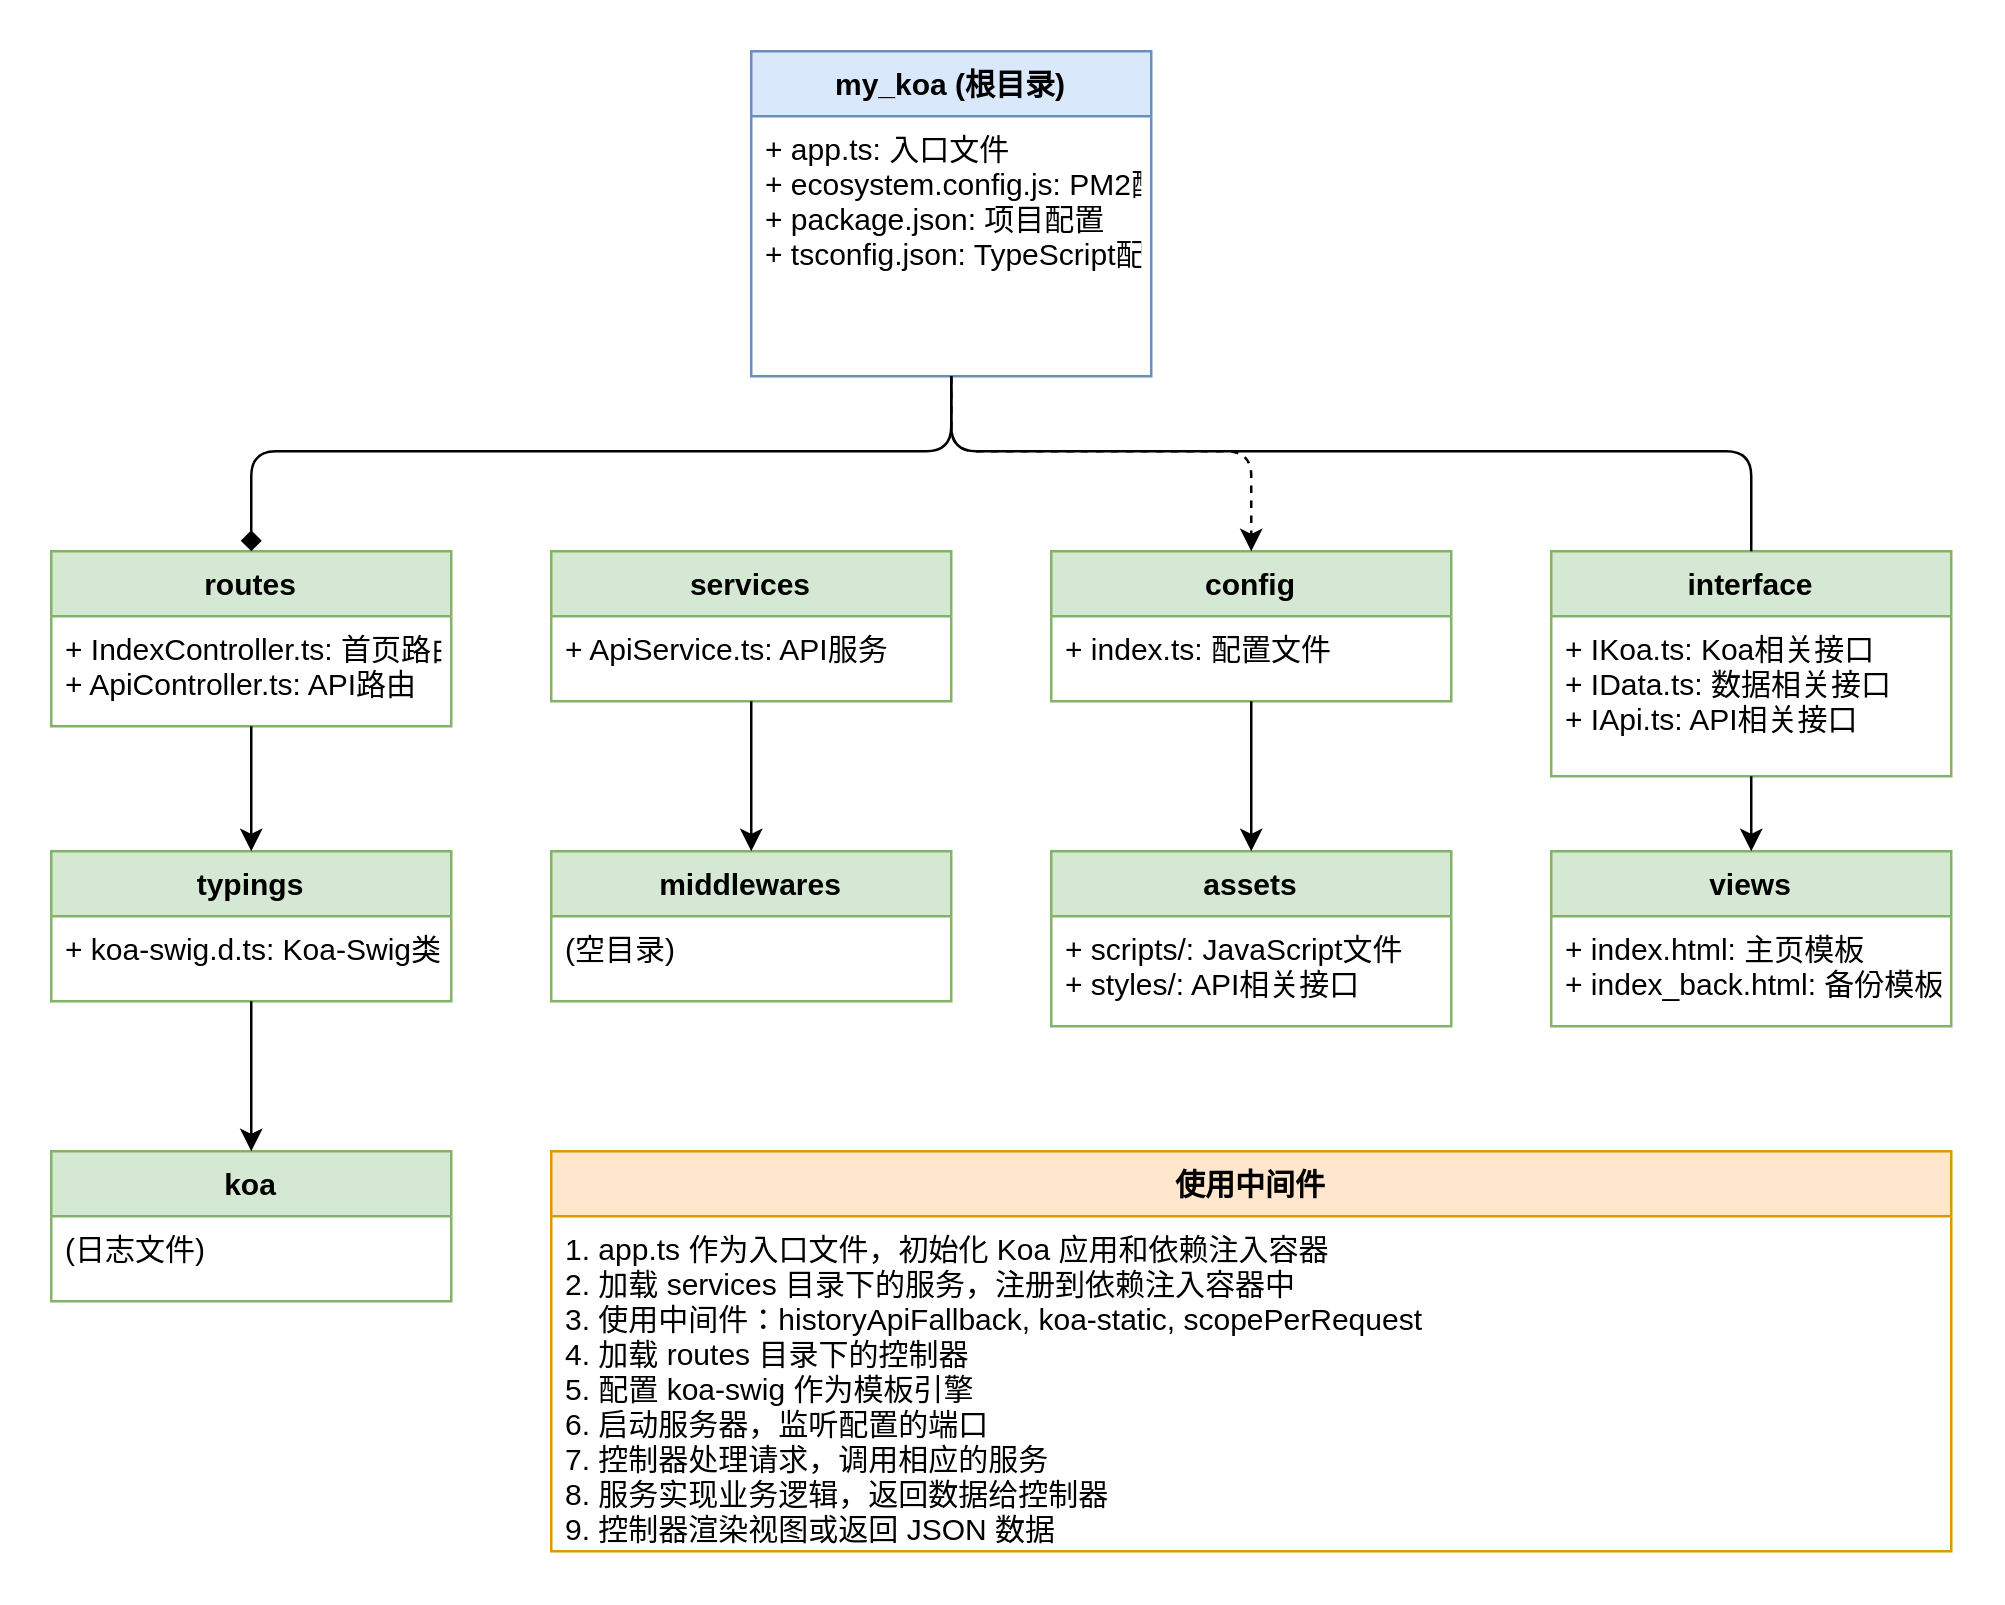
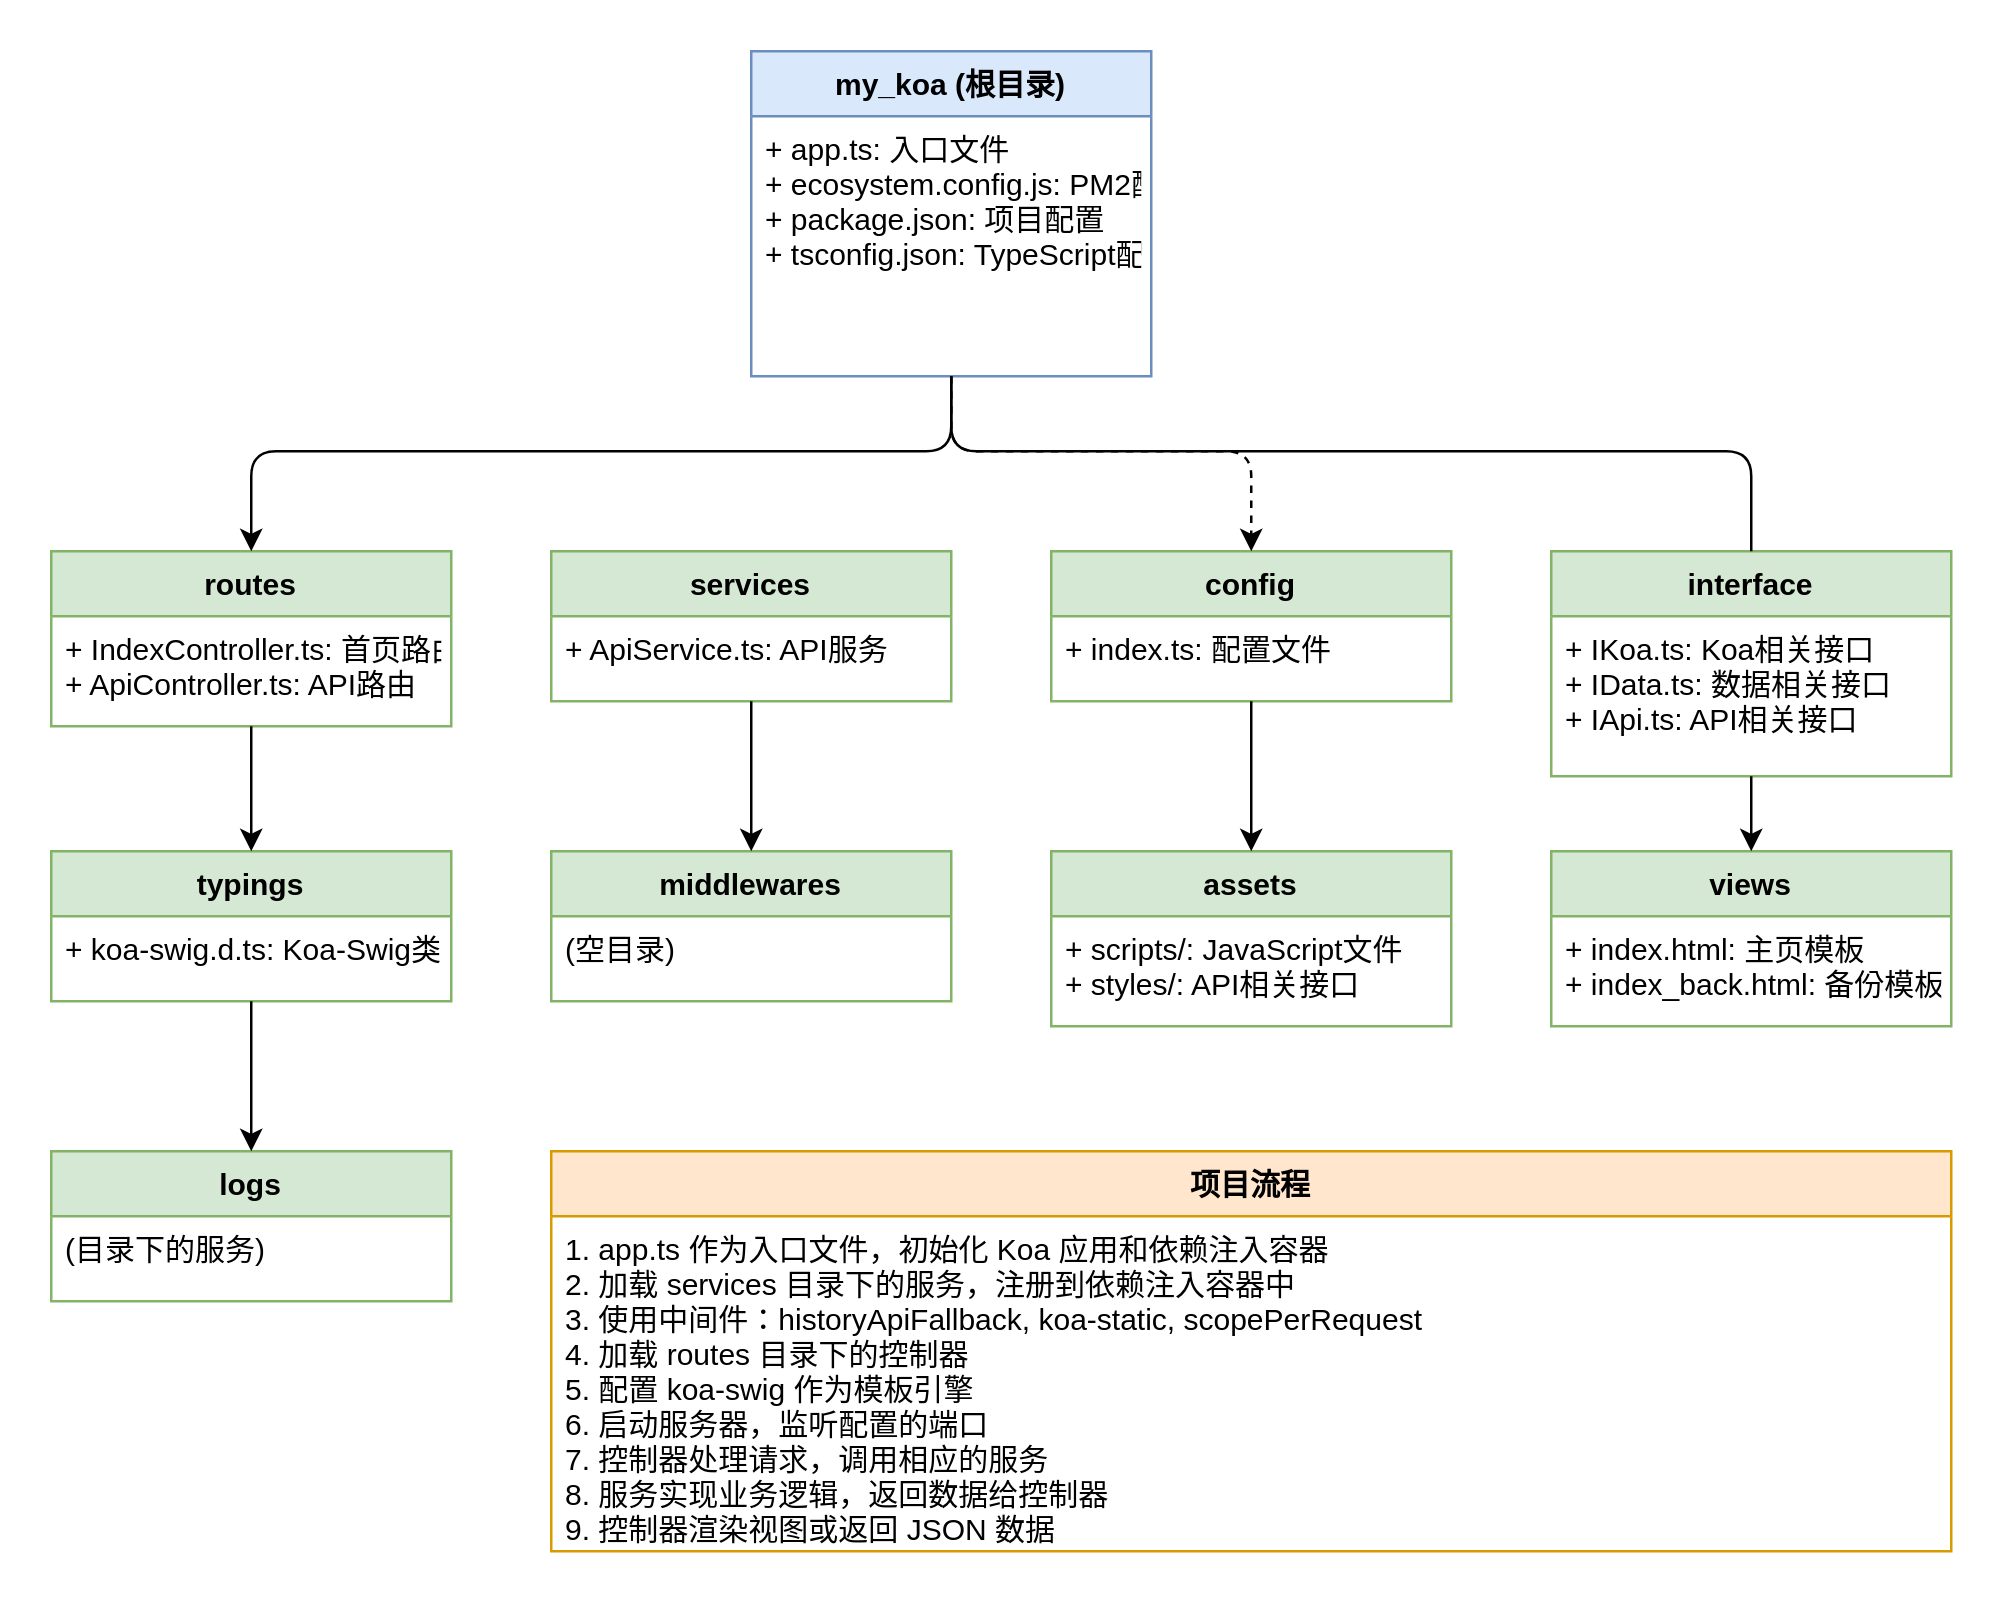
edge "my_koa (根目录)" -> "routes": arrowhead diamond -> classic
node "koa": label "koa" -> "logs"
node "使用中间件": label "使用中间件" -> "项目流程"
node "(日志文件)": label "(日志文件)" -> "(目录下的服务)"
